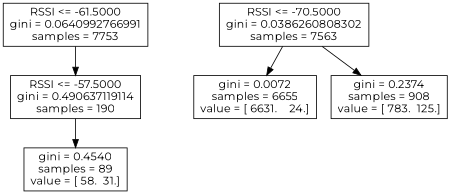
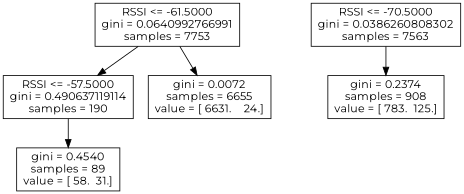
edge "RSSI <= -70.5000 gini = 0.0386260808302 samples = 7563" -> "gini = 0.0072 samples = 6655 value = [ 6631.    24.]": now "RSSI <= -61.5000 gini = 0.0640992766991 samples = 7753" -> "gini = 0.0072 samples = 6655 value = [ 6631.    24.]"
